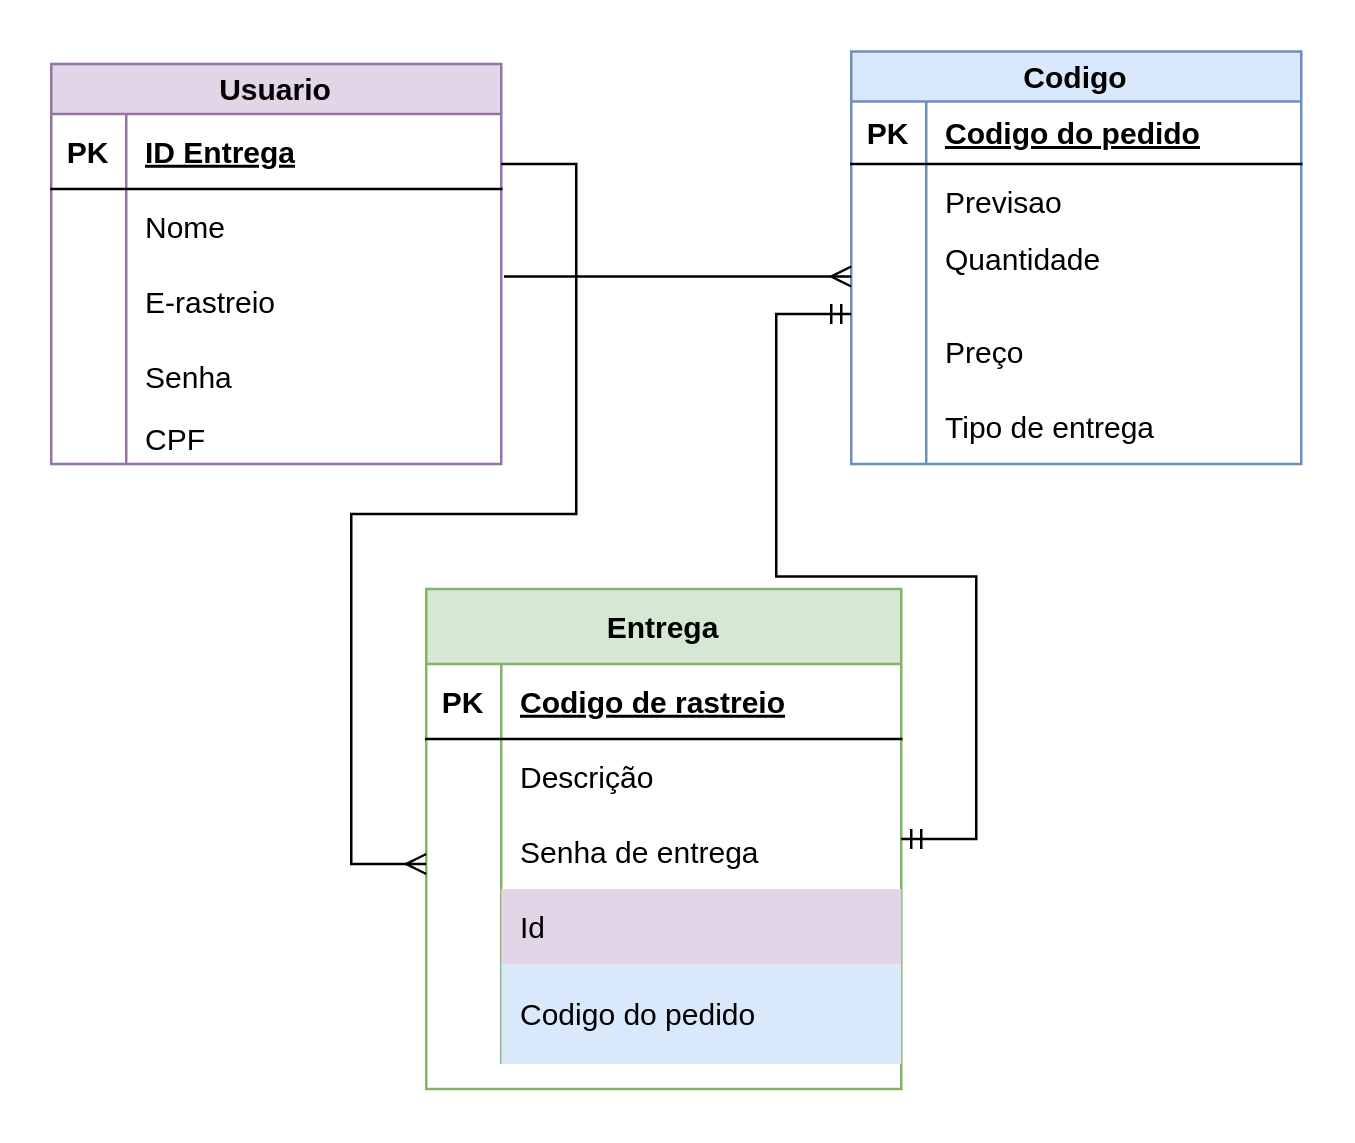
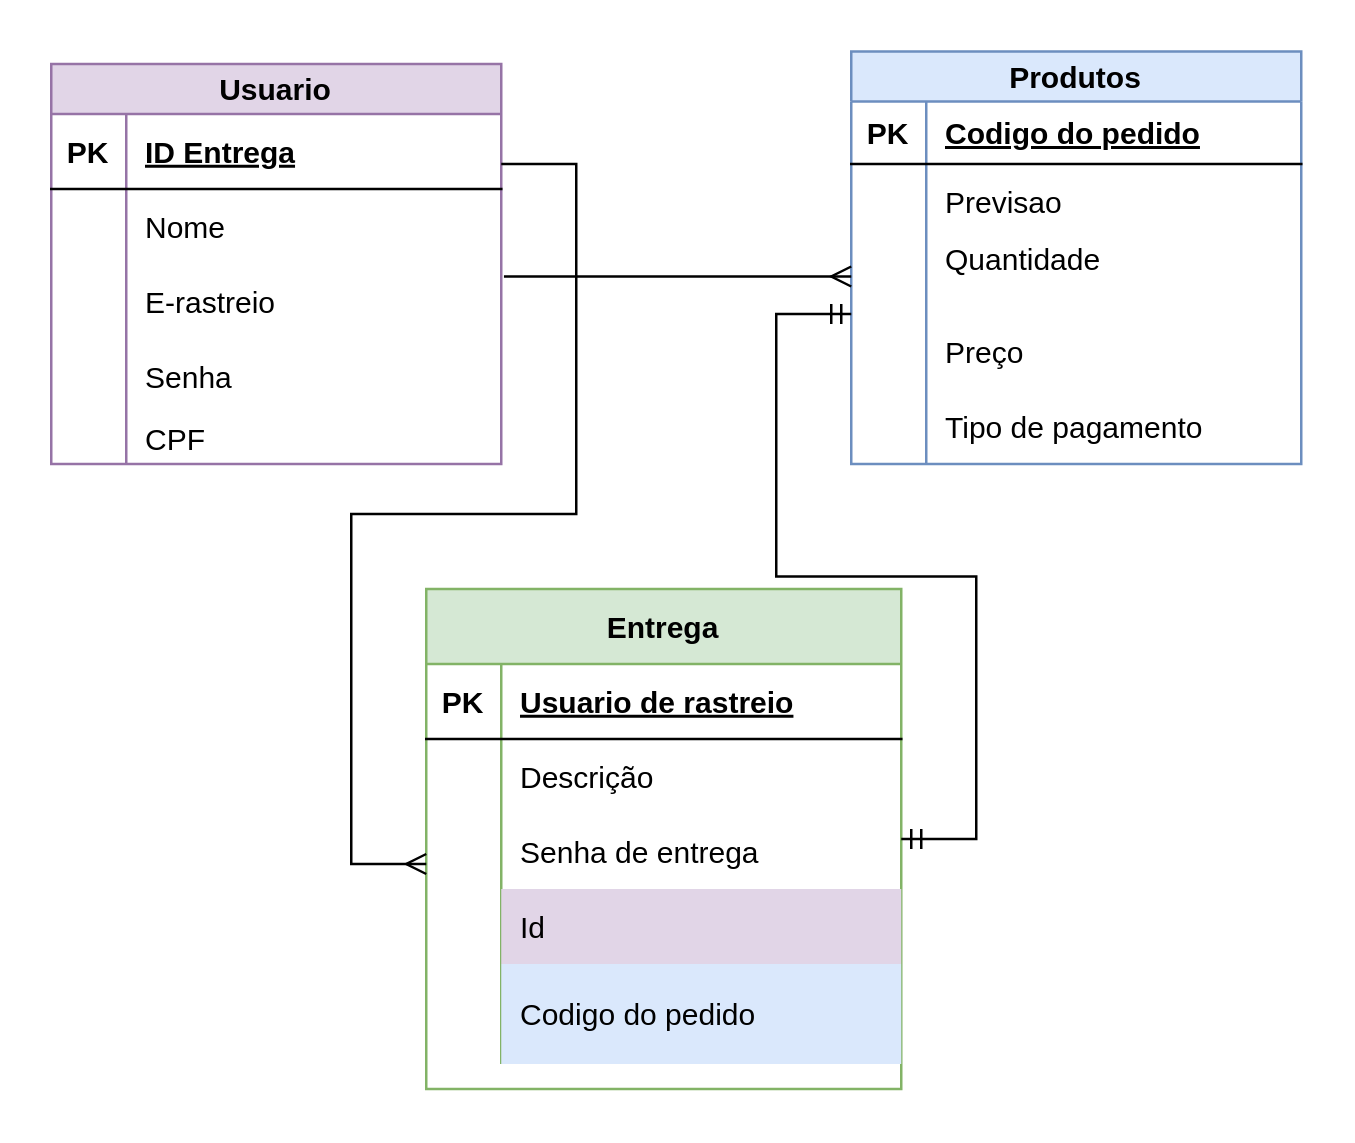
node "Codigo": label "Codigo" -> "Produtos"
node "Tipo de entrega": label "Tipo de entrega" -> "Tipo de pagamento"
node "Codigo de rastreio": label "Codigo de rastreio" -> "Usuario de rastreio"
